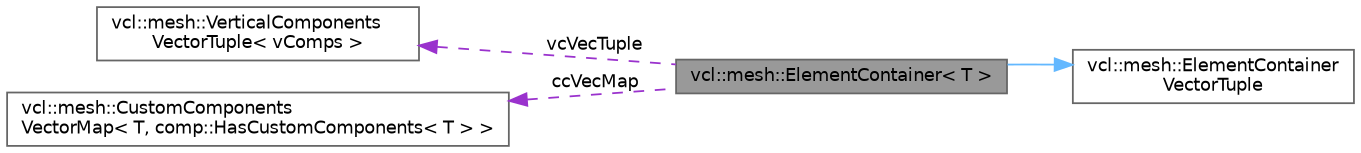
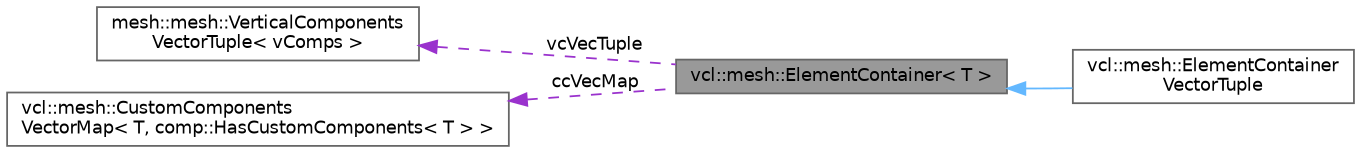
node "vcl::mesh::VerticalComponents VectorTuple< vComps >": label "vcl::mesh::VerticalComponents VectorTuple< vComps >" -> "mesh::mesh::VerticalComponents VectorTuple< vComps >"
edge "vcl::mesh::ElementContainer< T >" -> "vcl::mesh::ElementContainer VectorTuple": reversed
